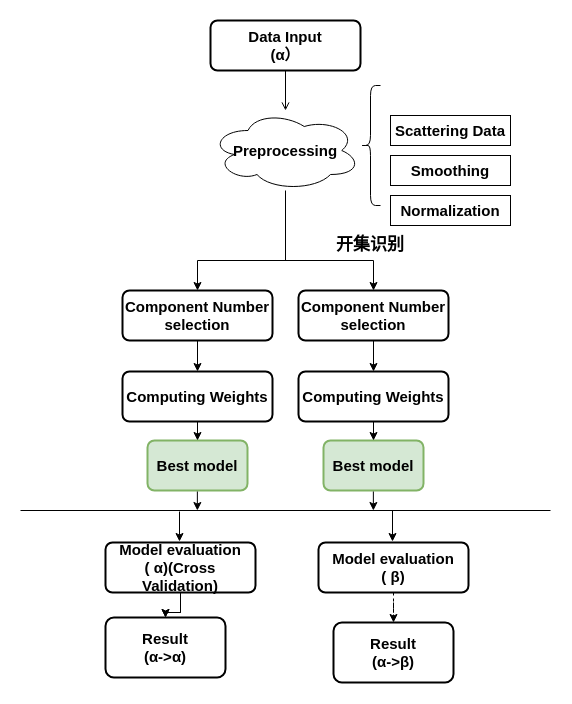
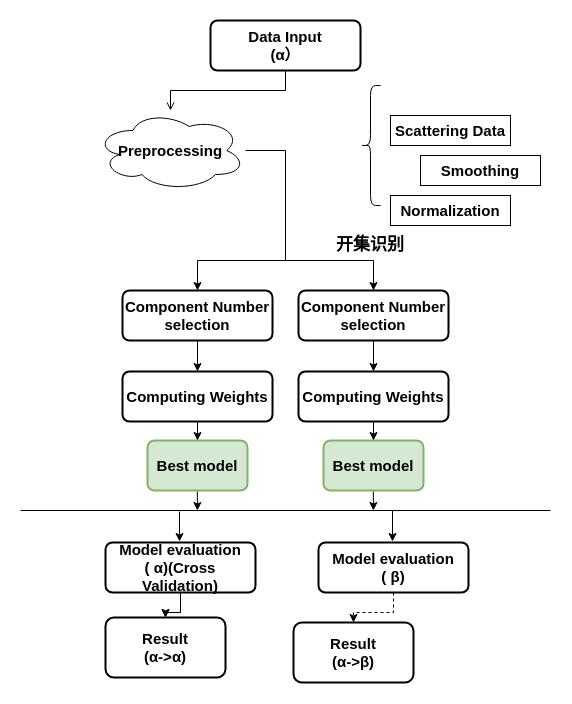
node "Preprocessing": moved (286, 151) -> (171, 151)
node "Smoothing": moved (451, 171) -> (481, 171)
node "Result(α->β)": moved (394, 653) -> (354, 653)
